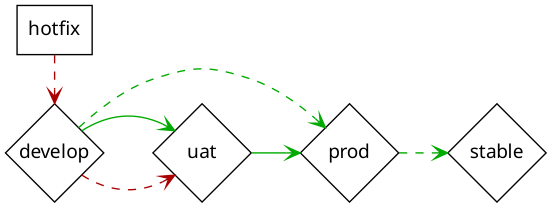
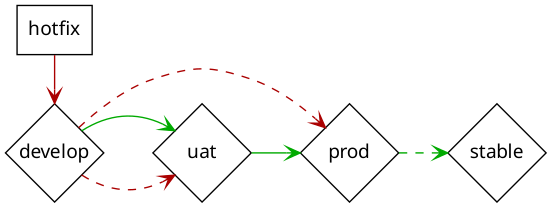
edge "develop" -> "prod": color #00aa00 -> #aa0000
edge "hotfix" -> "develop": style dashed -> solid
